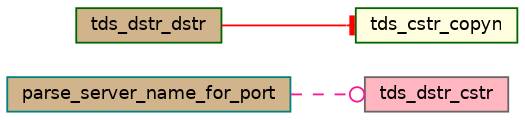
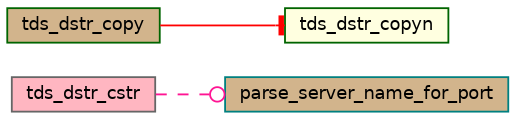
node "tds_dstr_dstr": label "tds_dstr_dstr" -> "tds_dstr_copy"
node "tds_cstr_copyn": label "tds_cstr_copyn" -> "tds_dstr_copyn"
edge "parse_server_name_for_port" -> "tds_dstr_cstr": reversed
